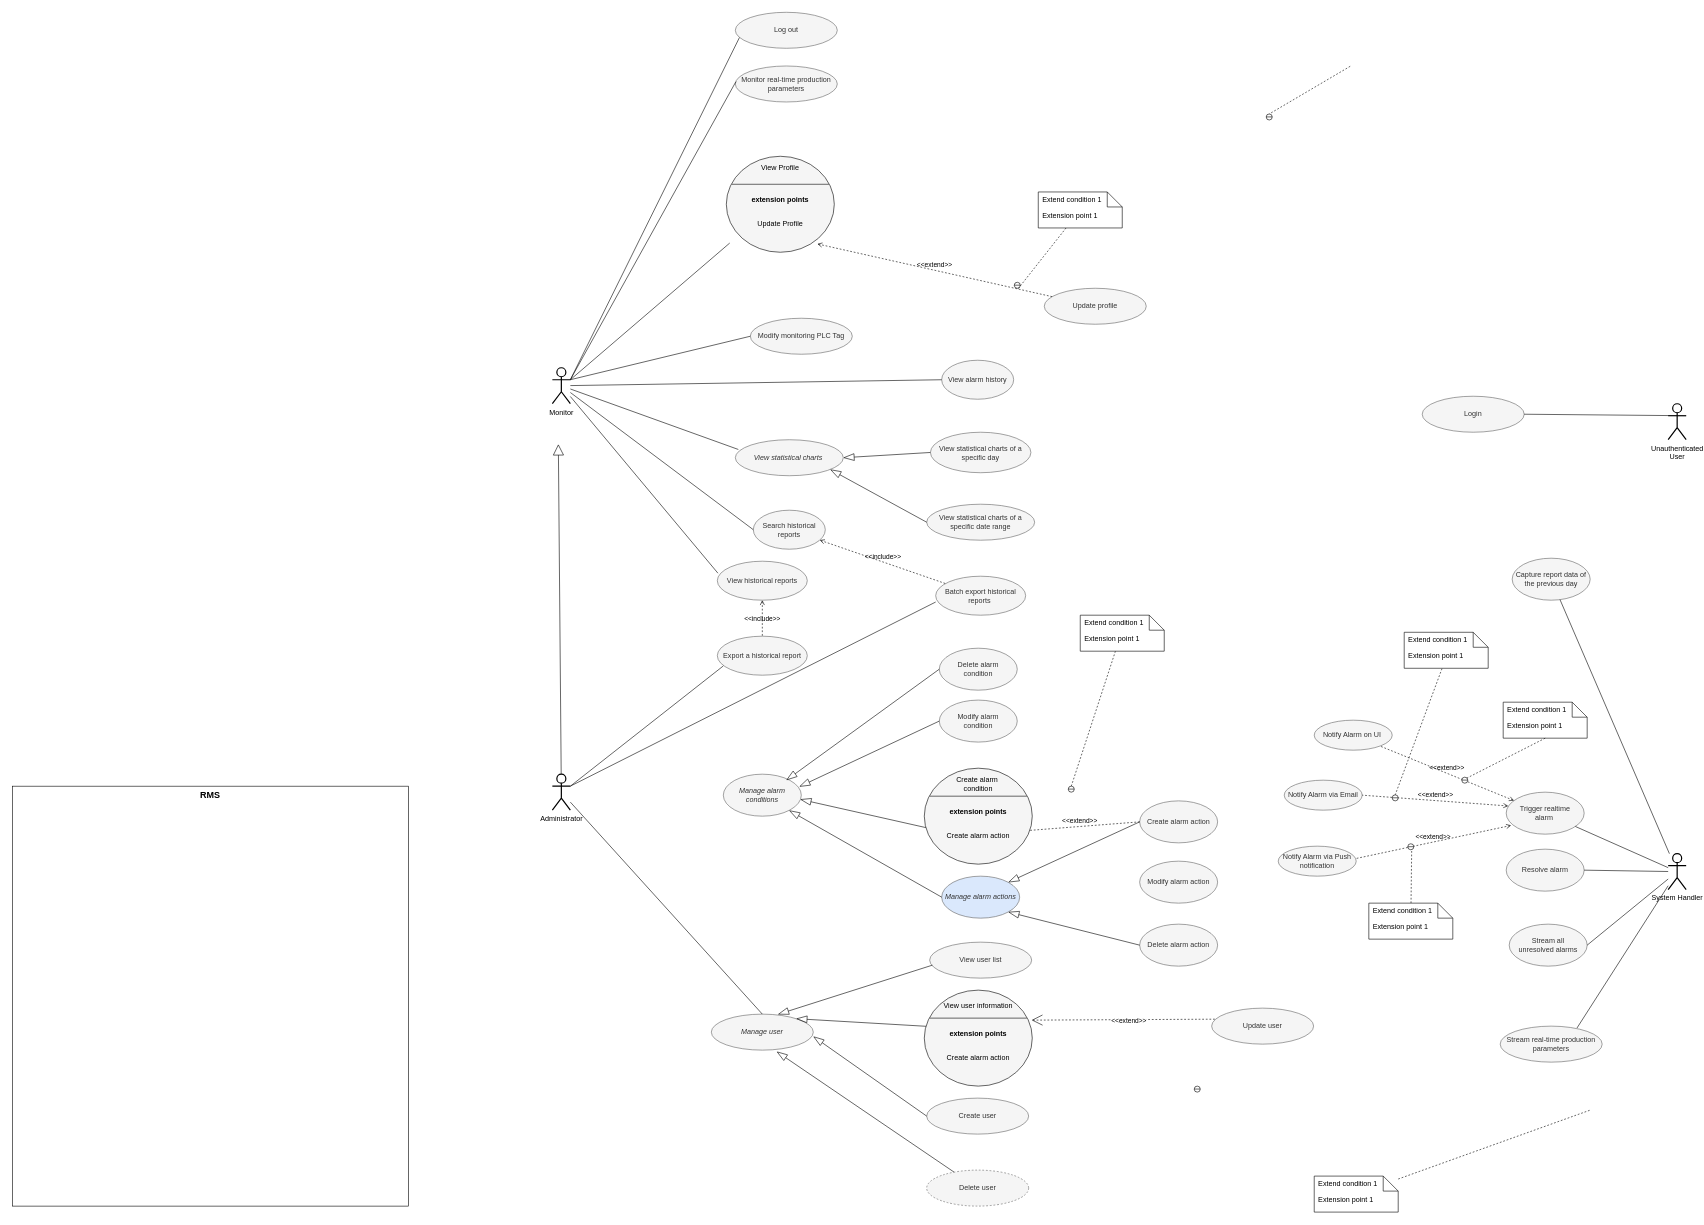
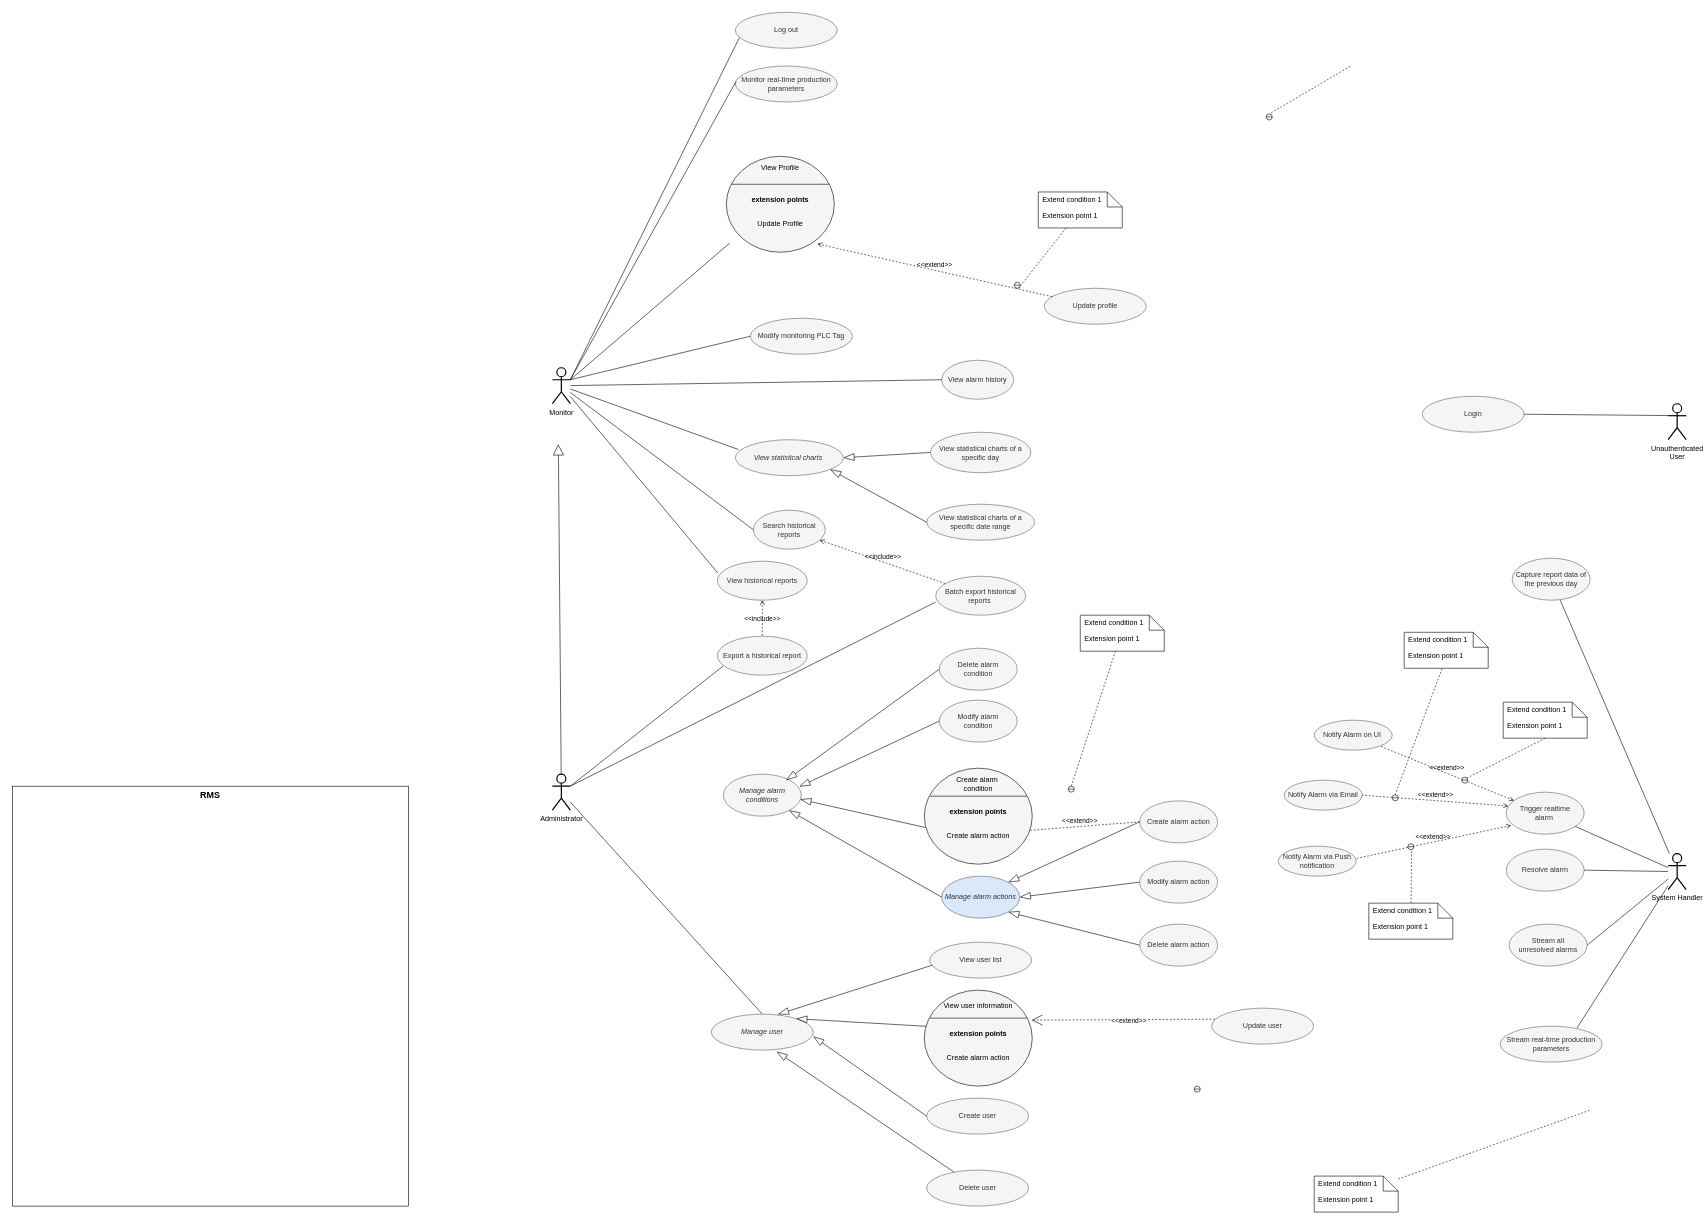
edge "Modify alarm action" -> "Manage alarm actions": added
node "Delete user": style dashed -> solid
